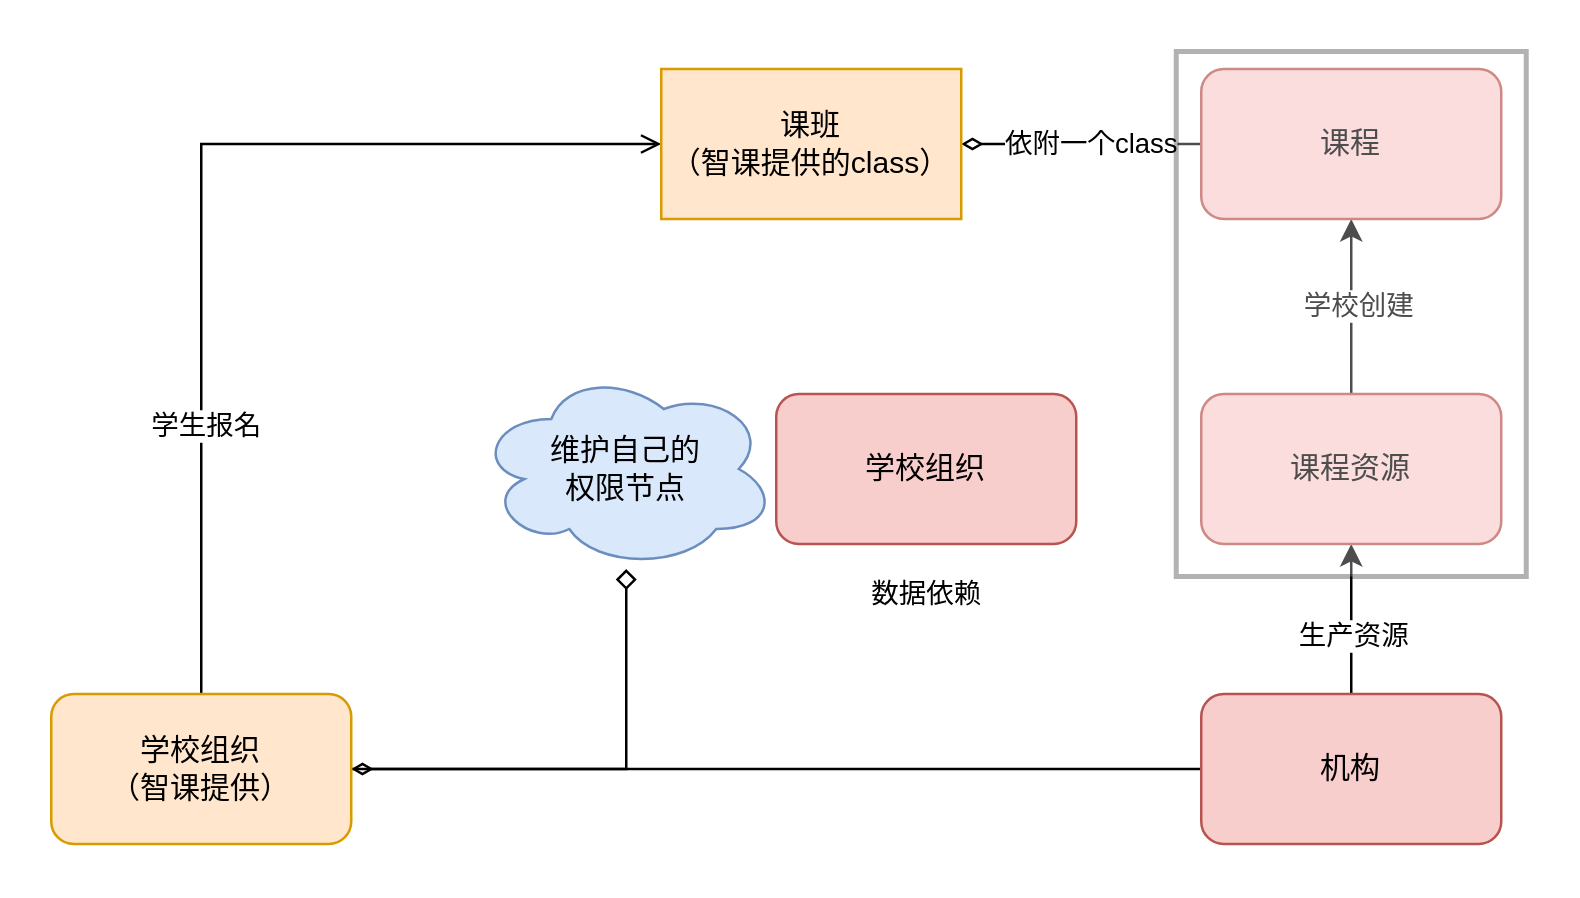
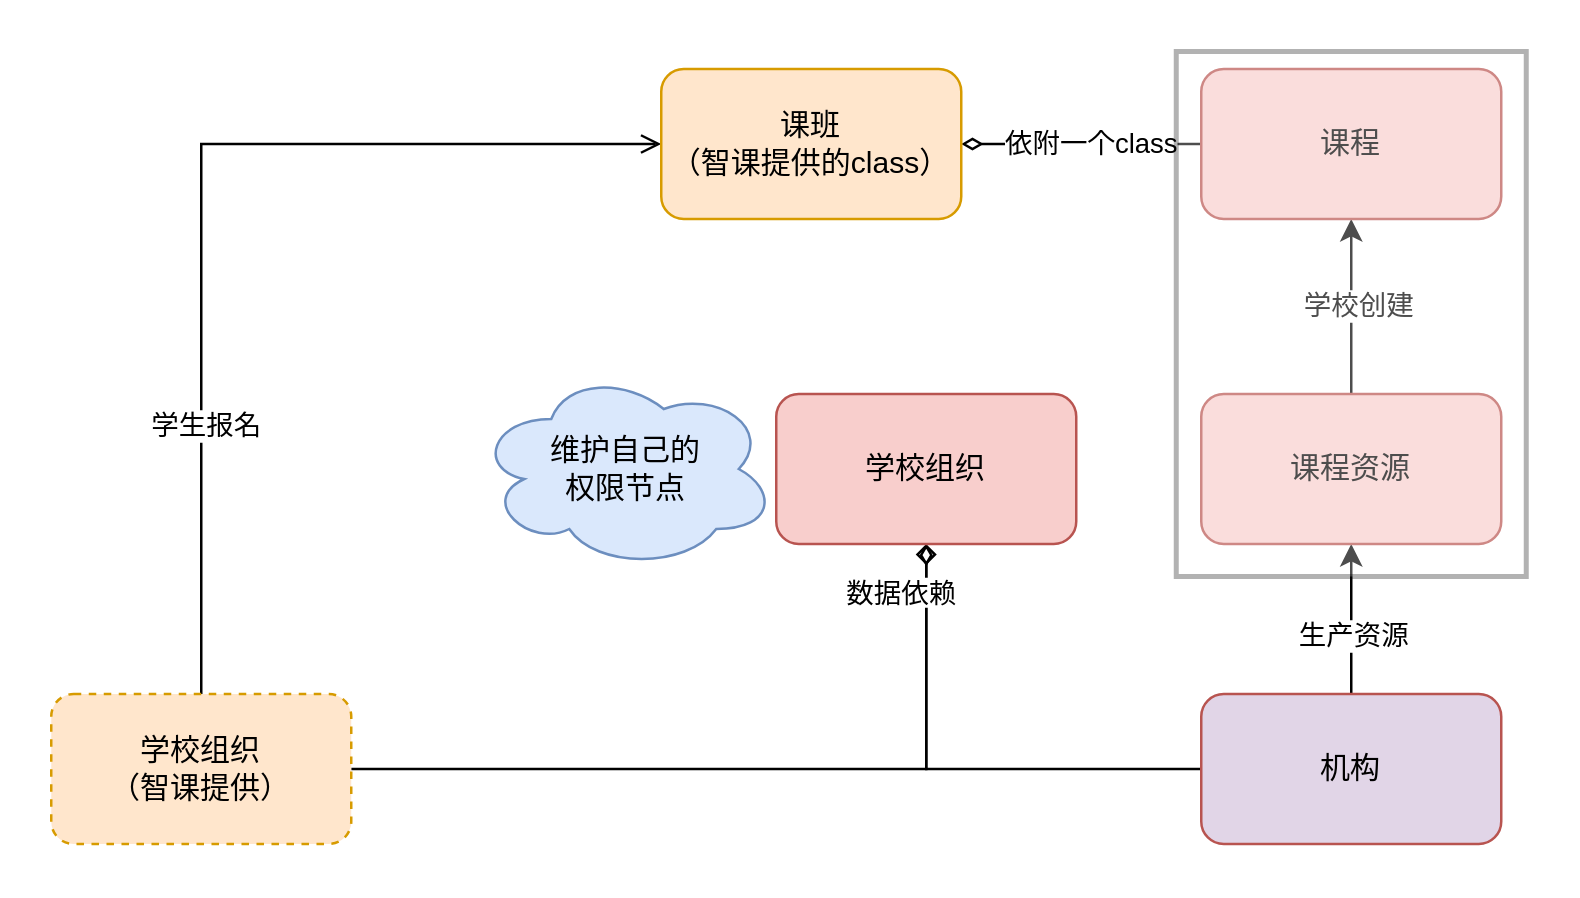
node "课班 （智课提供的class）": shape rectangle -> rounded rectangle
node "数据依赖": moved (926, 594) -> (901, 594)
edge "学校组织 （智课提供）" -> "维护自己的 权限节点": now "学校组织 （智课提供）" -> "学校组织"
node "学校组织 （智课提供）": style solid -> dashed
edge "机构" -> "学校组织 （智课提供）": now "机构" -> "学校组织"
node "机构": fillcolor #f8cecc -> #e1d5e7
